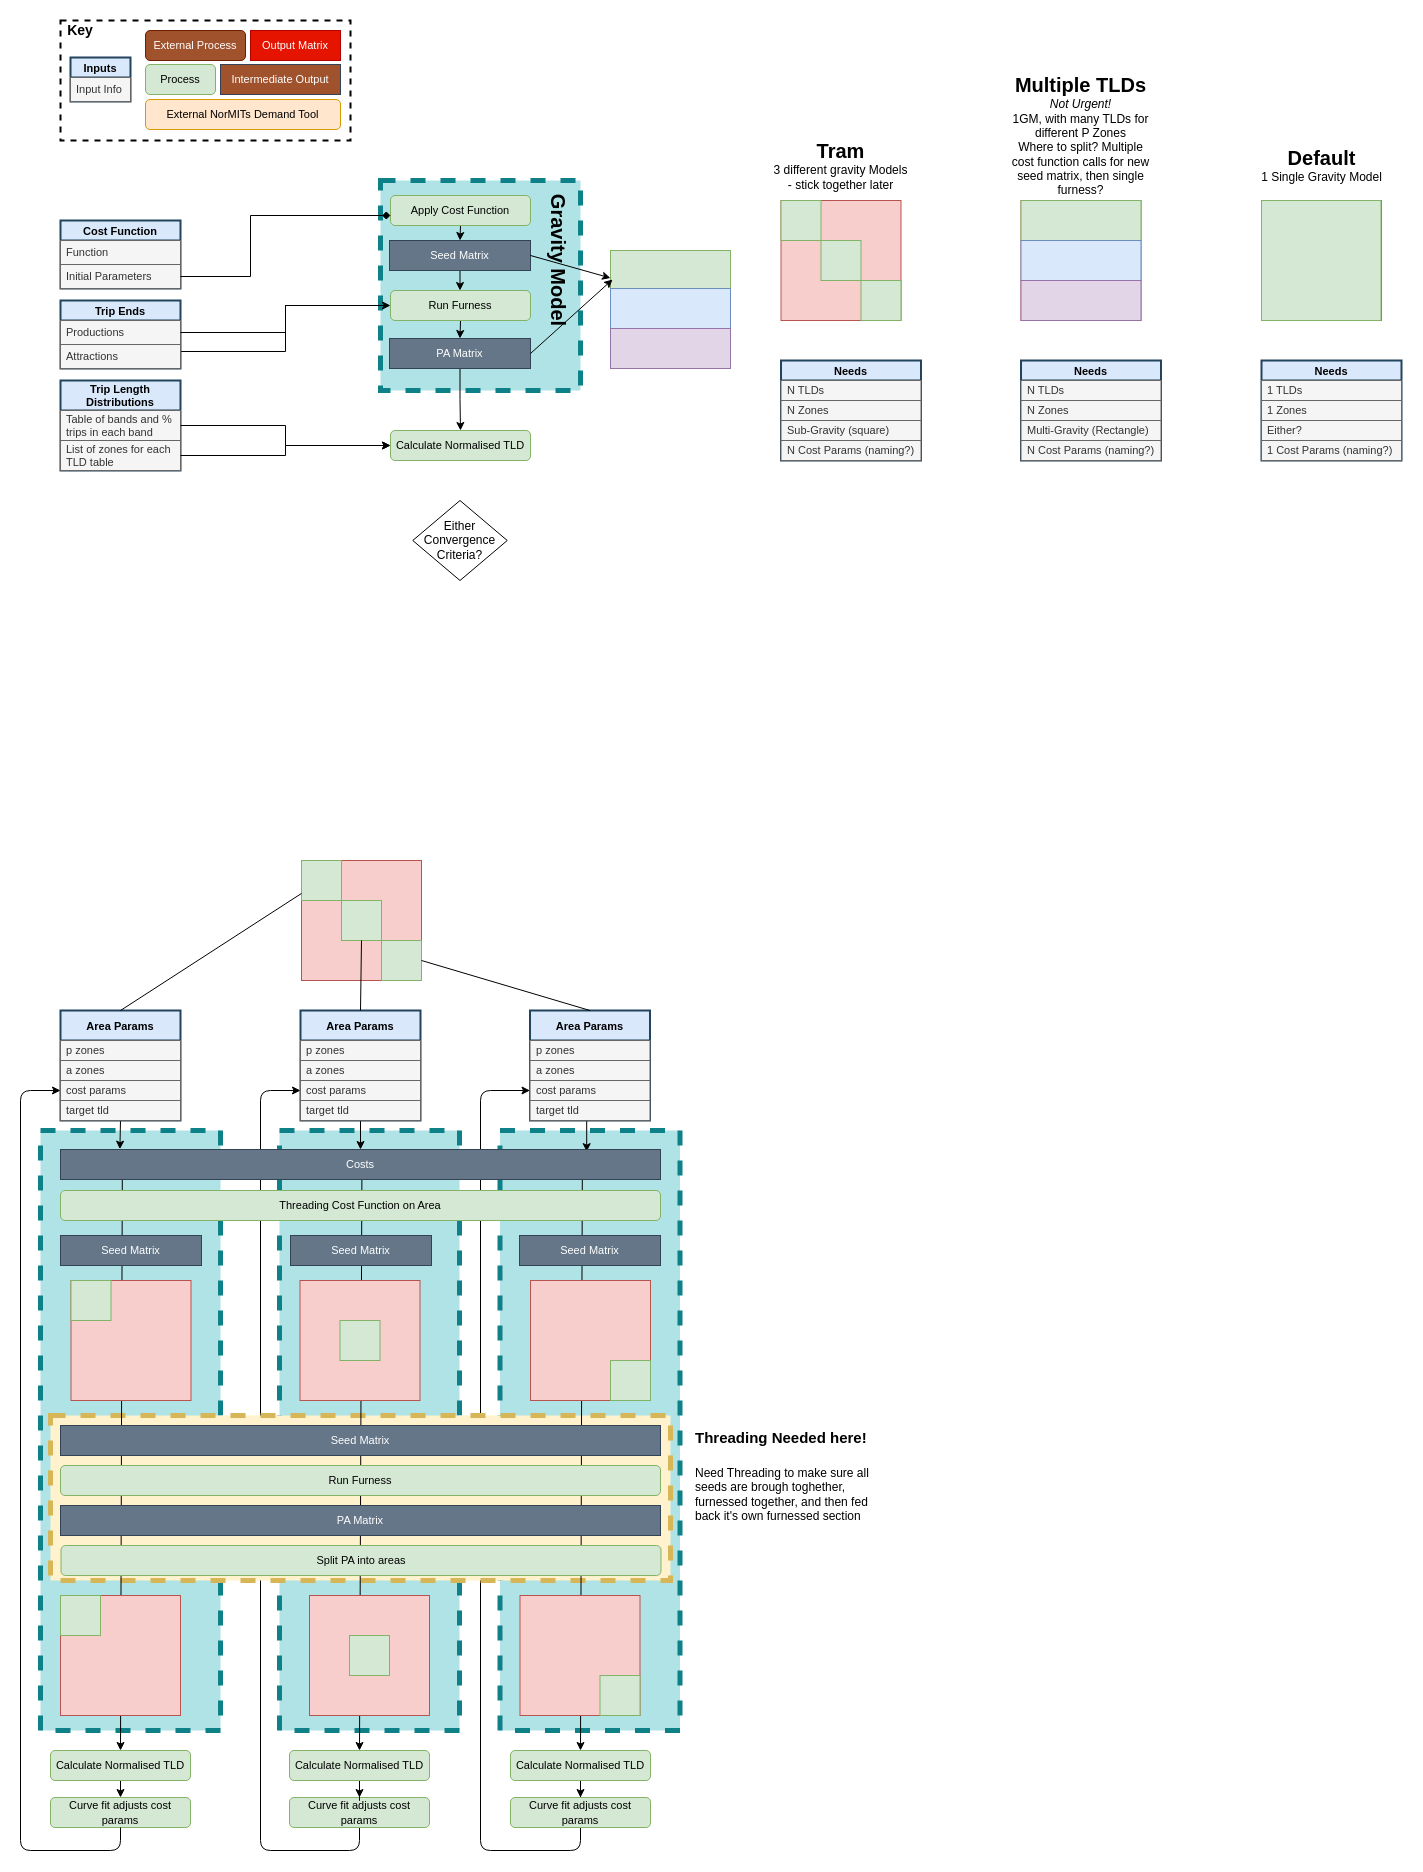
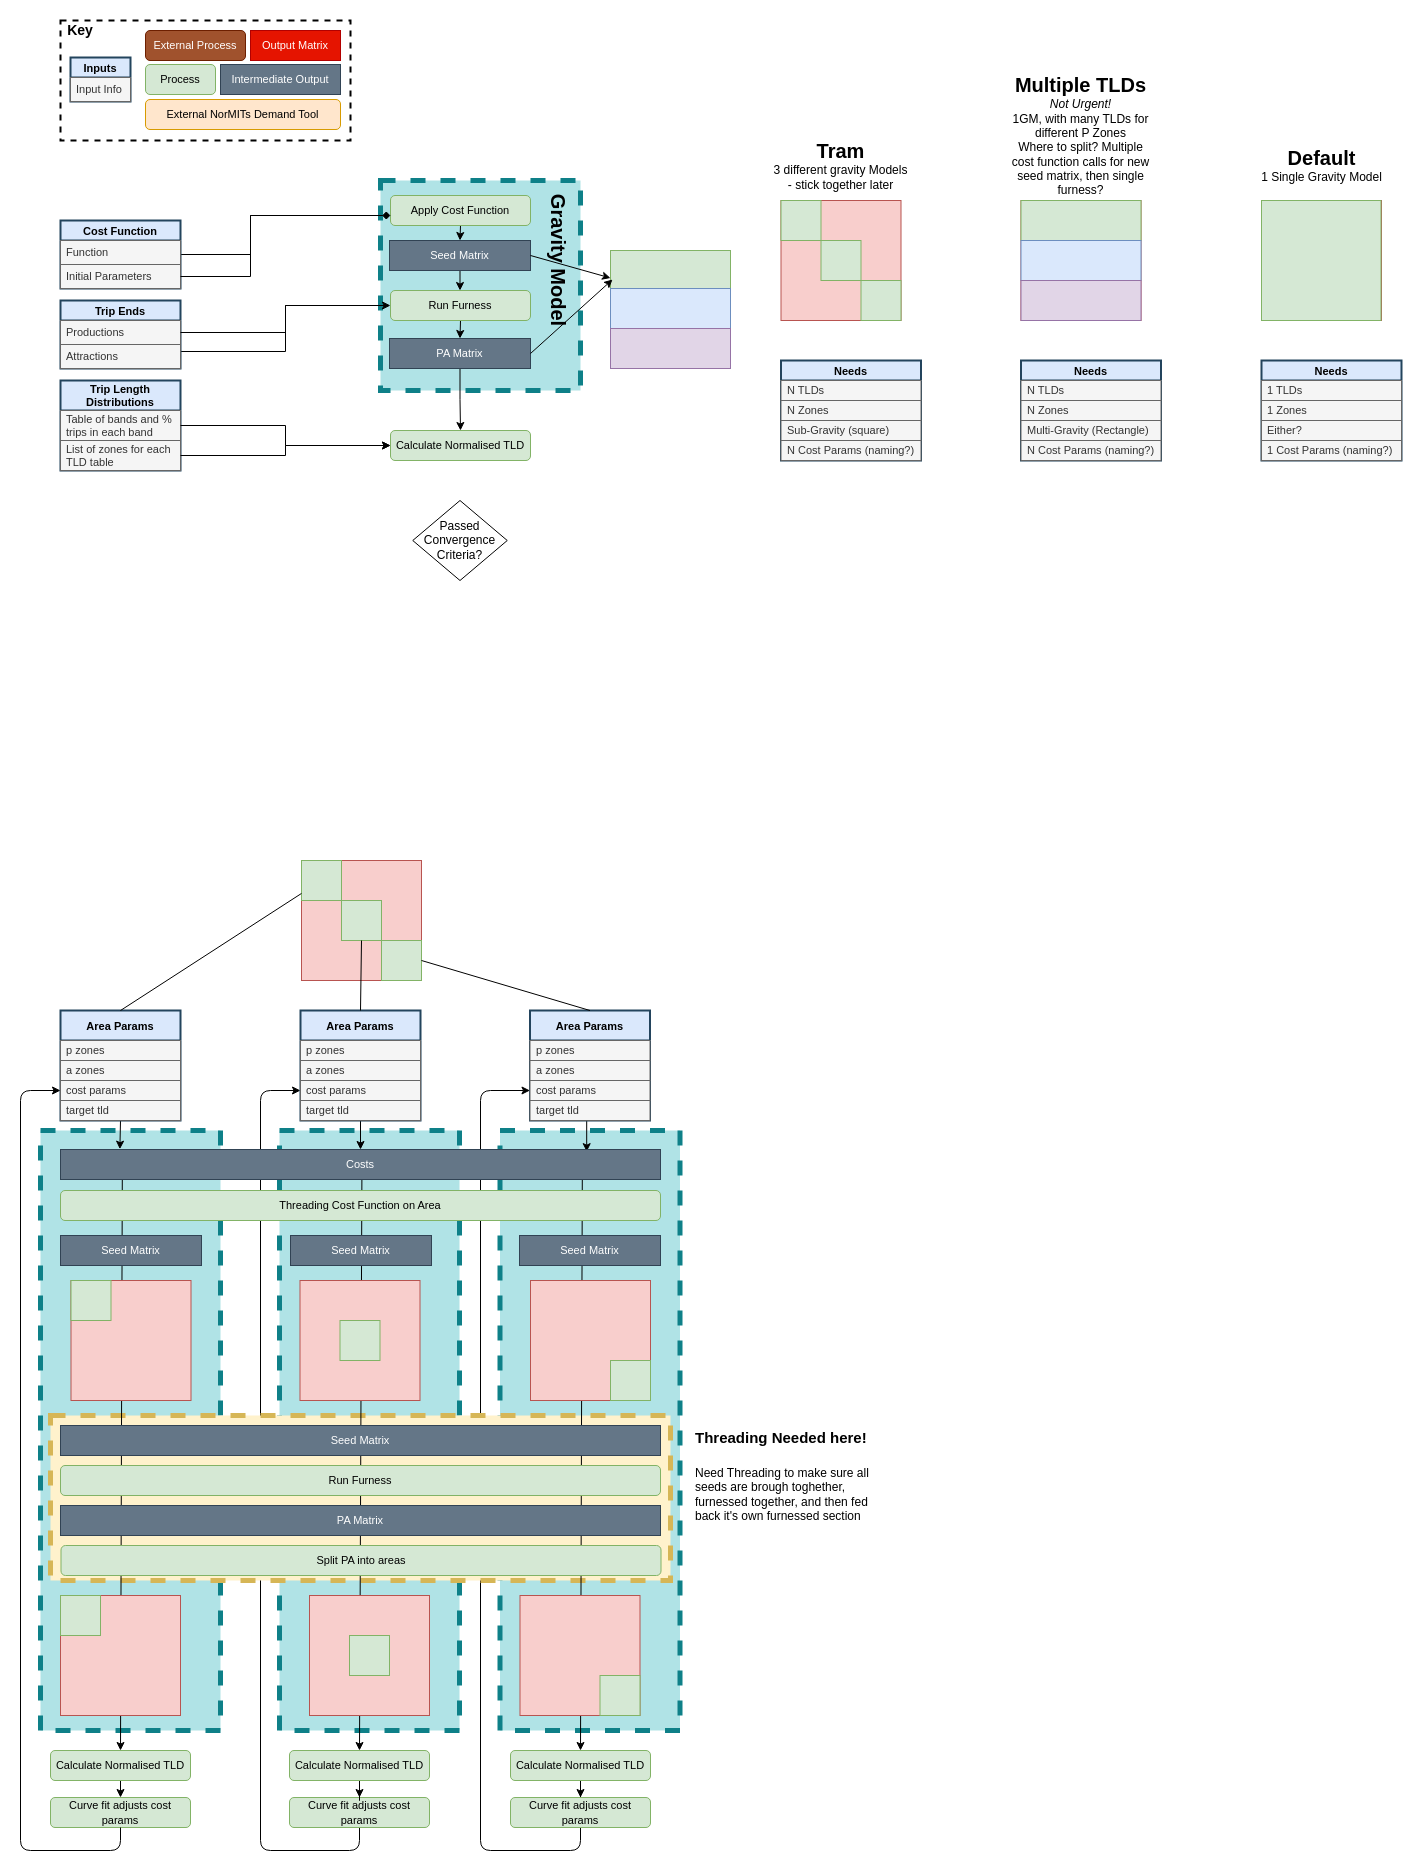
node "Intermediate Output": fillcolor #a0522d -> #647687
edge "Cost Function" -> "Apply Cost Function": added
node "Either Convergence Criteria?": label "Either Convergence Criteria?" -> "Passed Convergence Criteria?"
